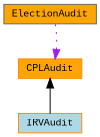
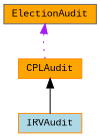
edge "ElectionAudit" -> "CPLAudit": reversed
